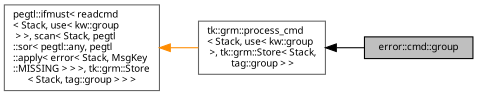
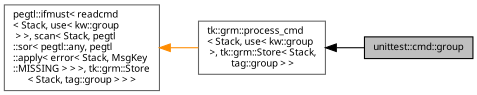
node "error::cmd::group": label "error::cmd::group" -> "unittest::cmd::group"
